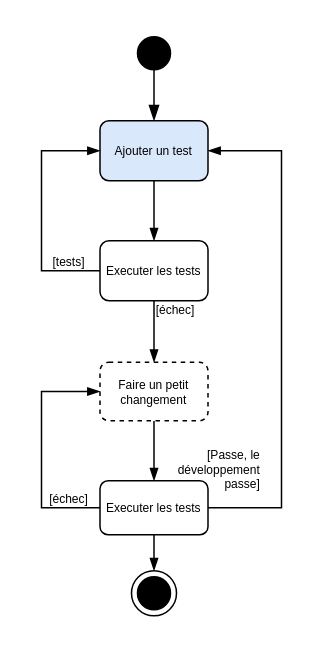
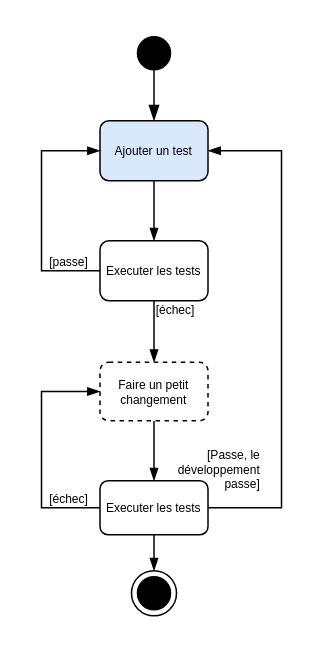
node "[tests]": label "[tests]" -> "[passe]"
